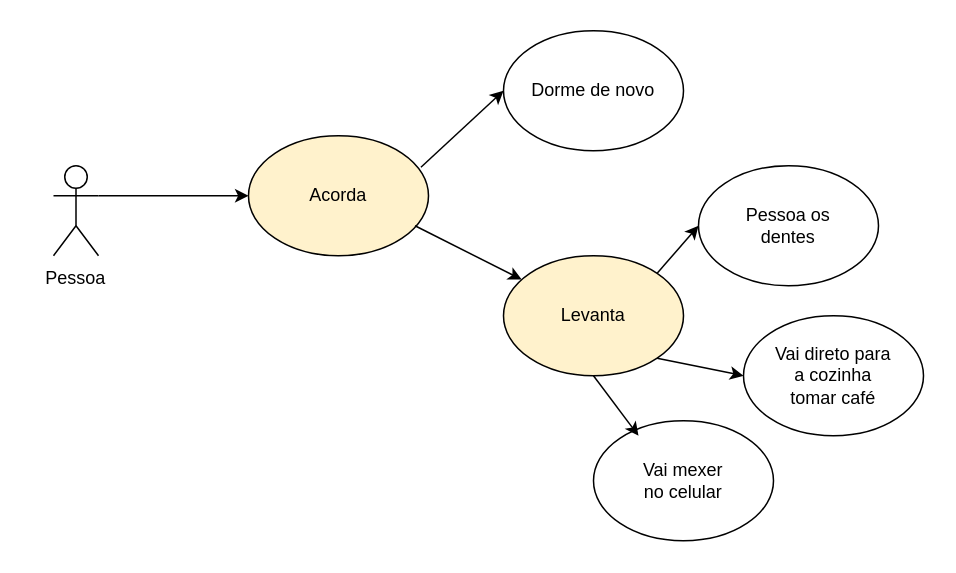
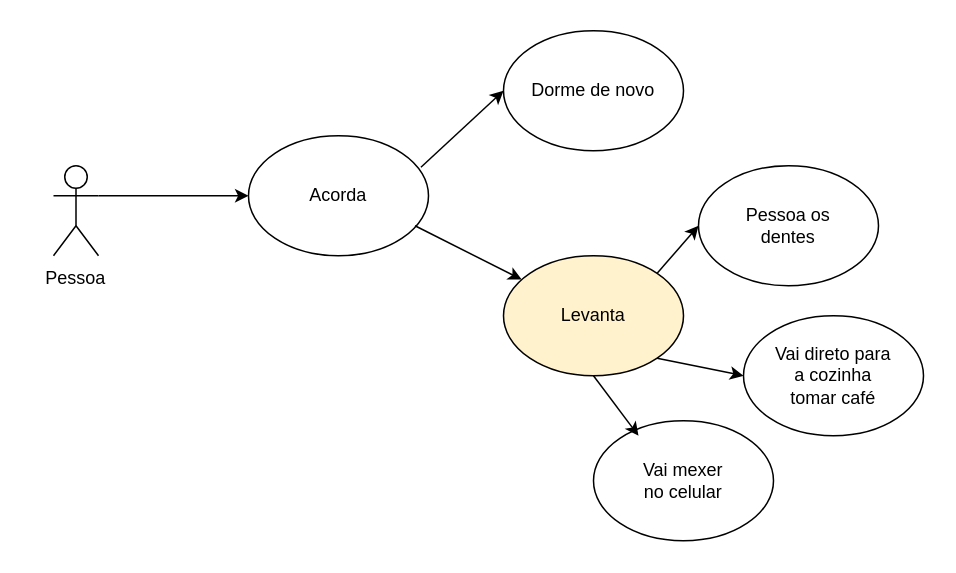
node "Acorda": fillcolor #fff2cc -> #ffffff
